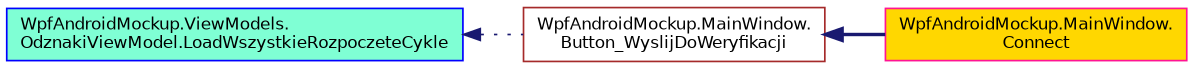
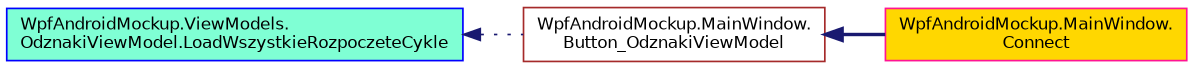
node "WpfAndroidMockup.MainWindow. Button_WyslijDoWeryfikacji": label "WpfAndroidMockup.MainWindow. Button_WyslijDoWeryfikacji" -> "WpfAndroidMockup.MainWindow. Button_OdznakiViewModel"
